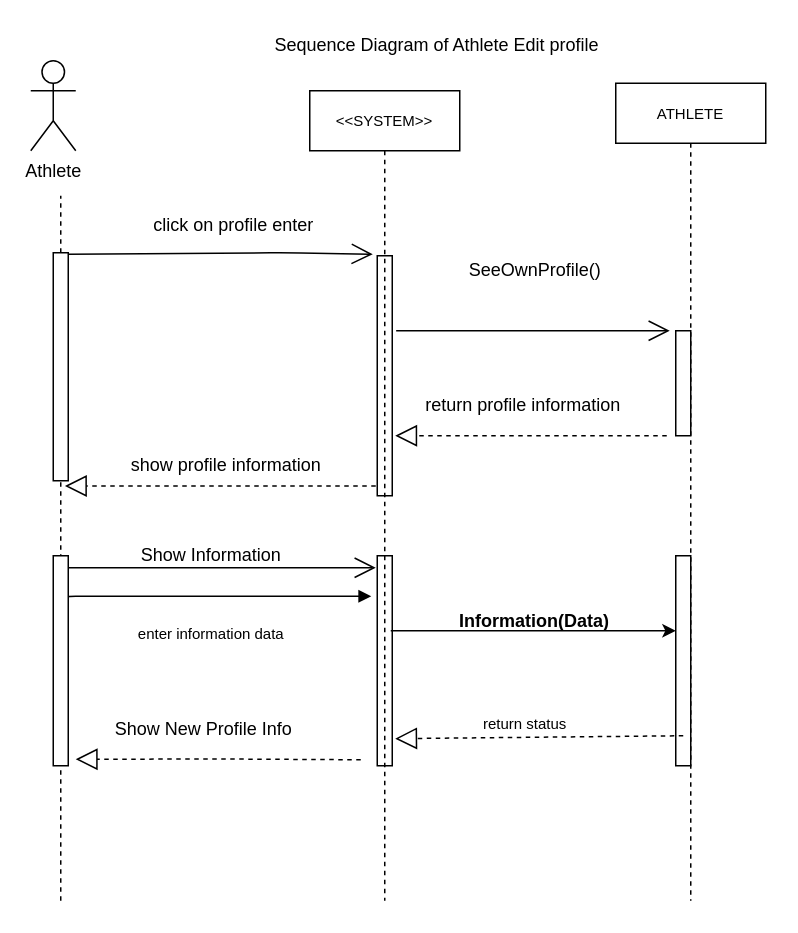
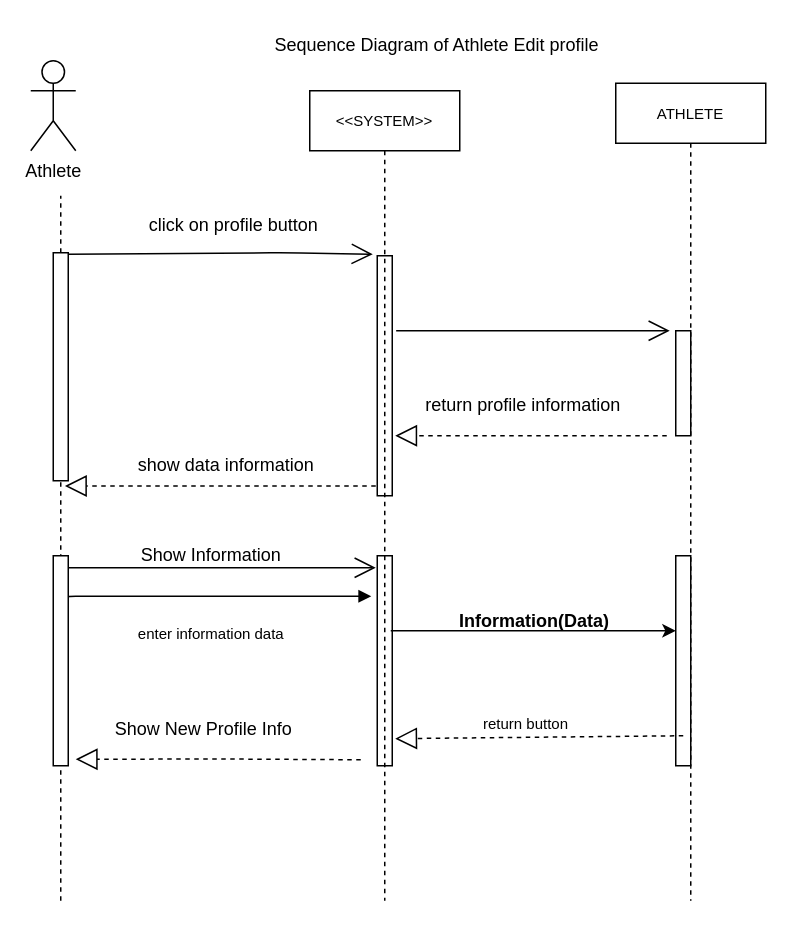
node "click on profile enter": label "click on profile enter" -> "click on profile button"
node "SeeOwnProfile()": removed
node "show profile information": label "show profile information" -> "show data information"
node "return status": label "return status" -> "return button"
